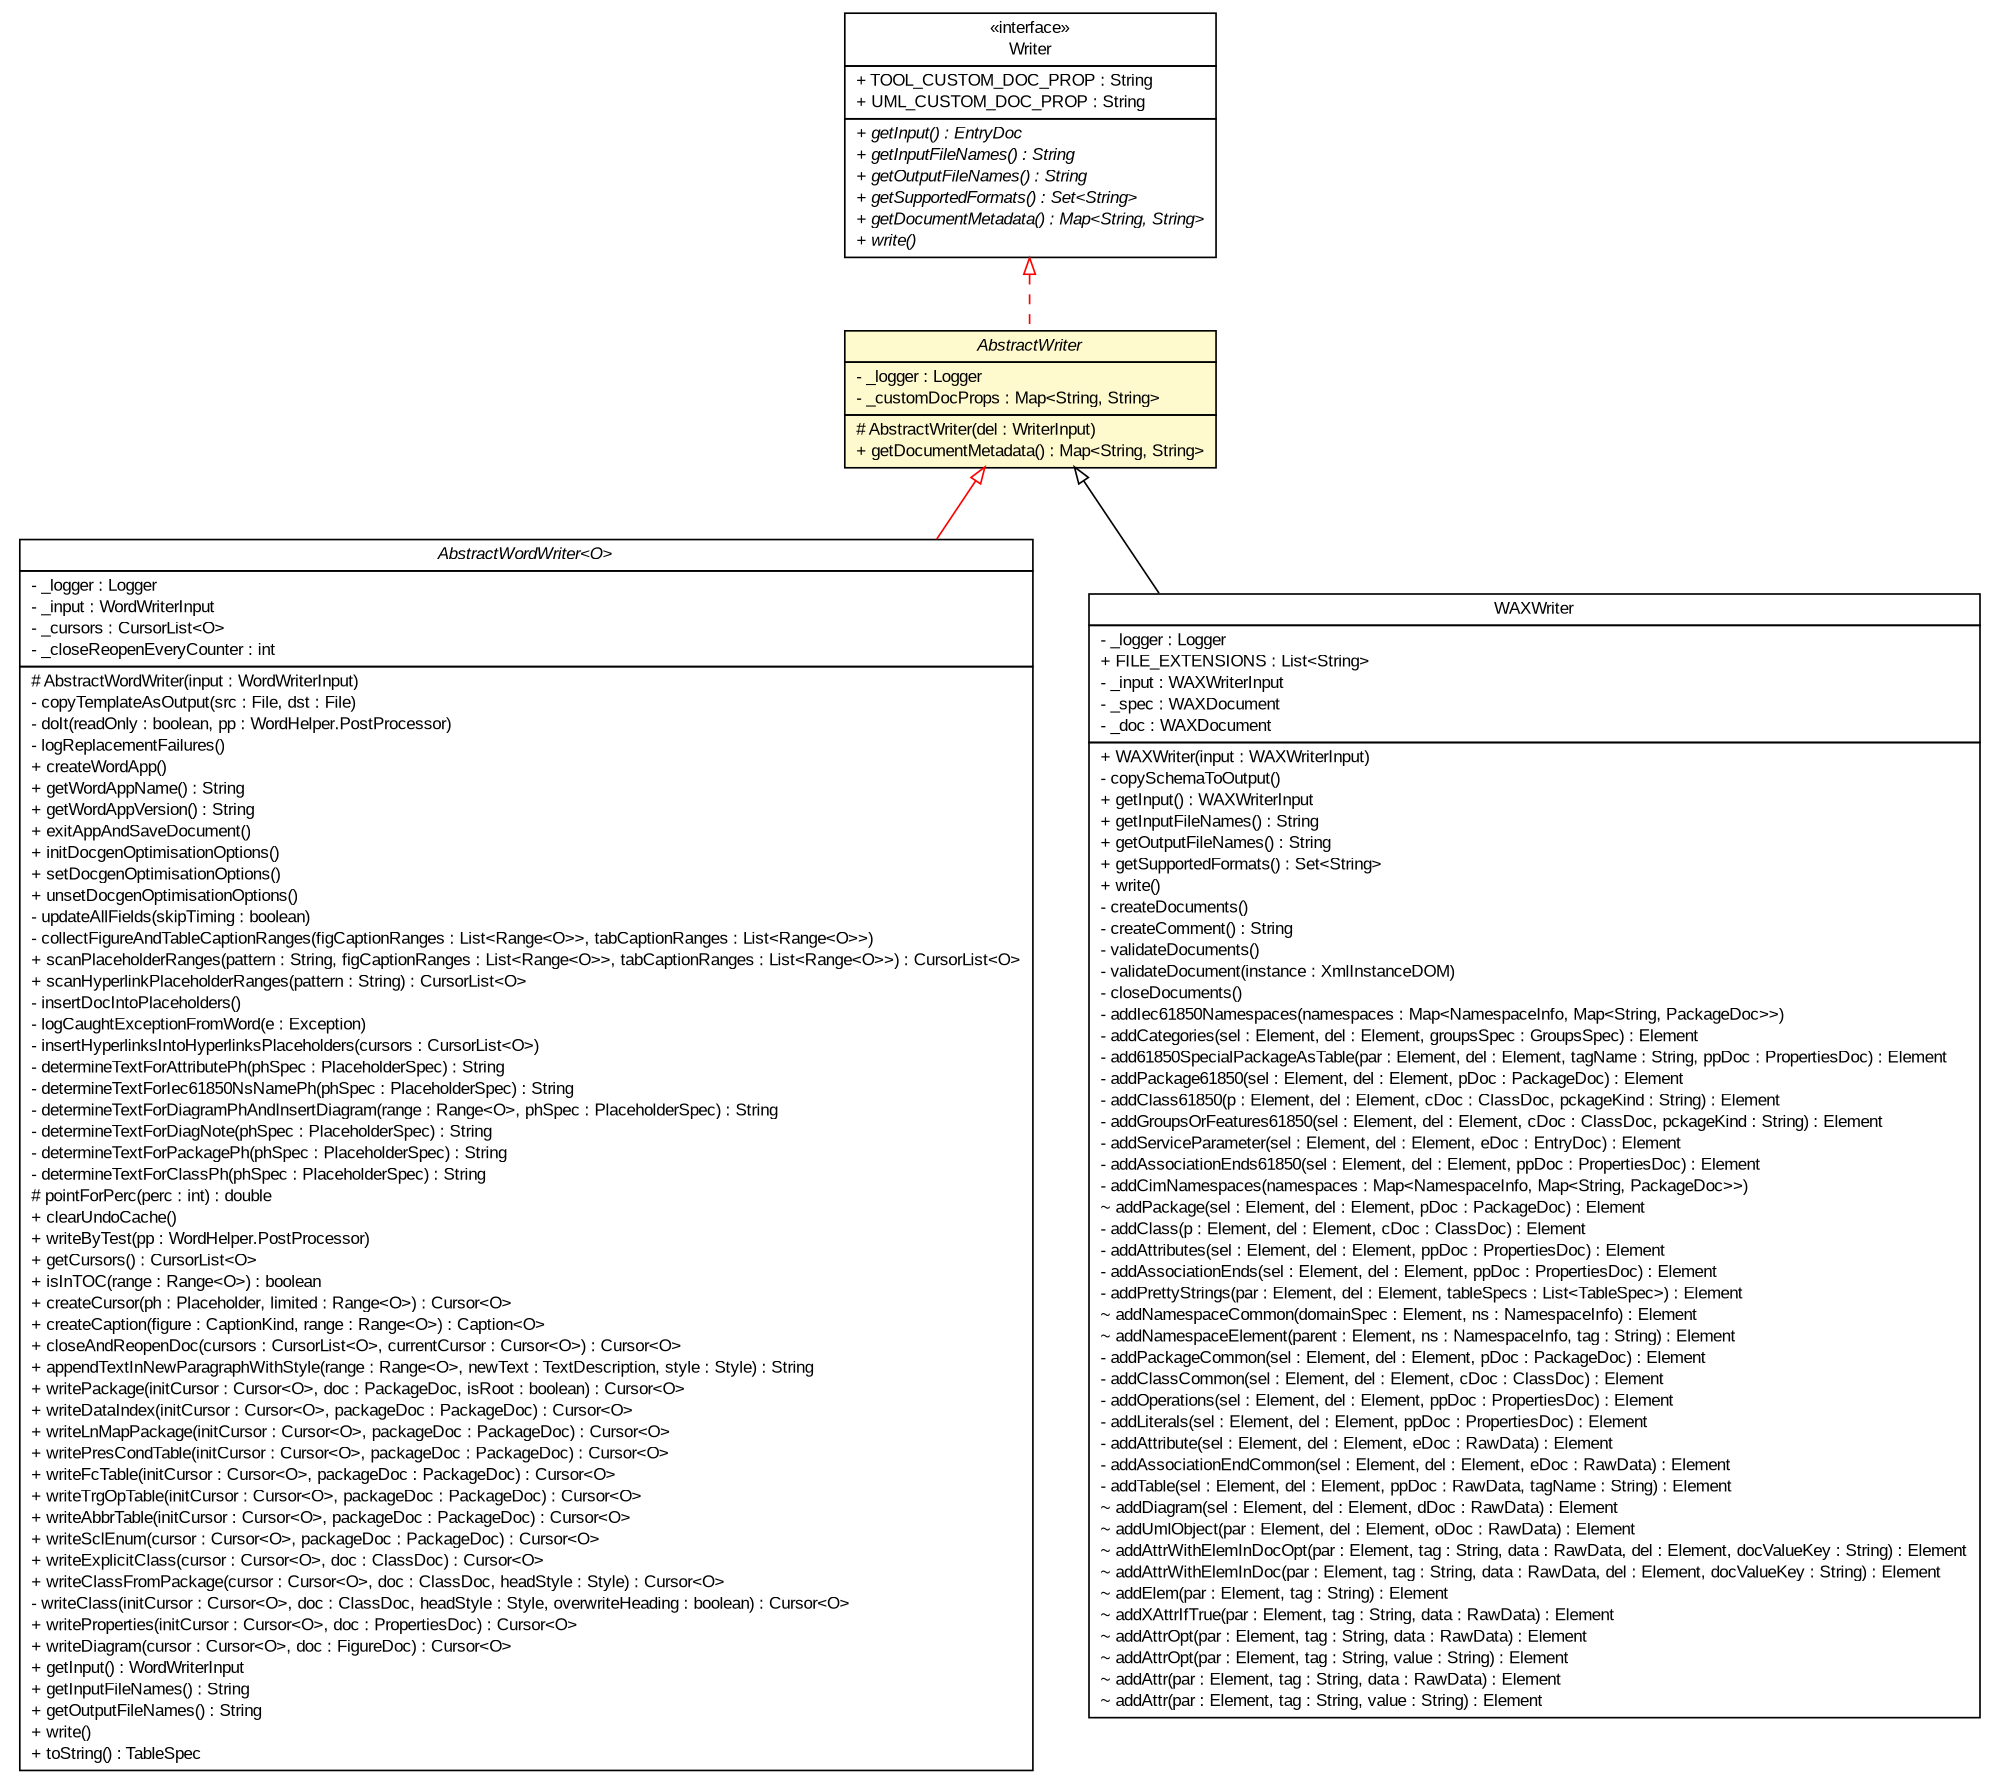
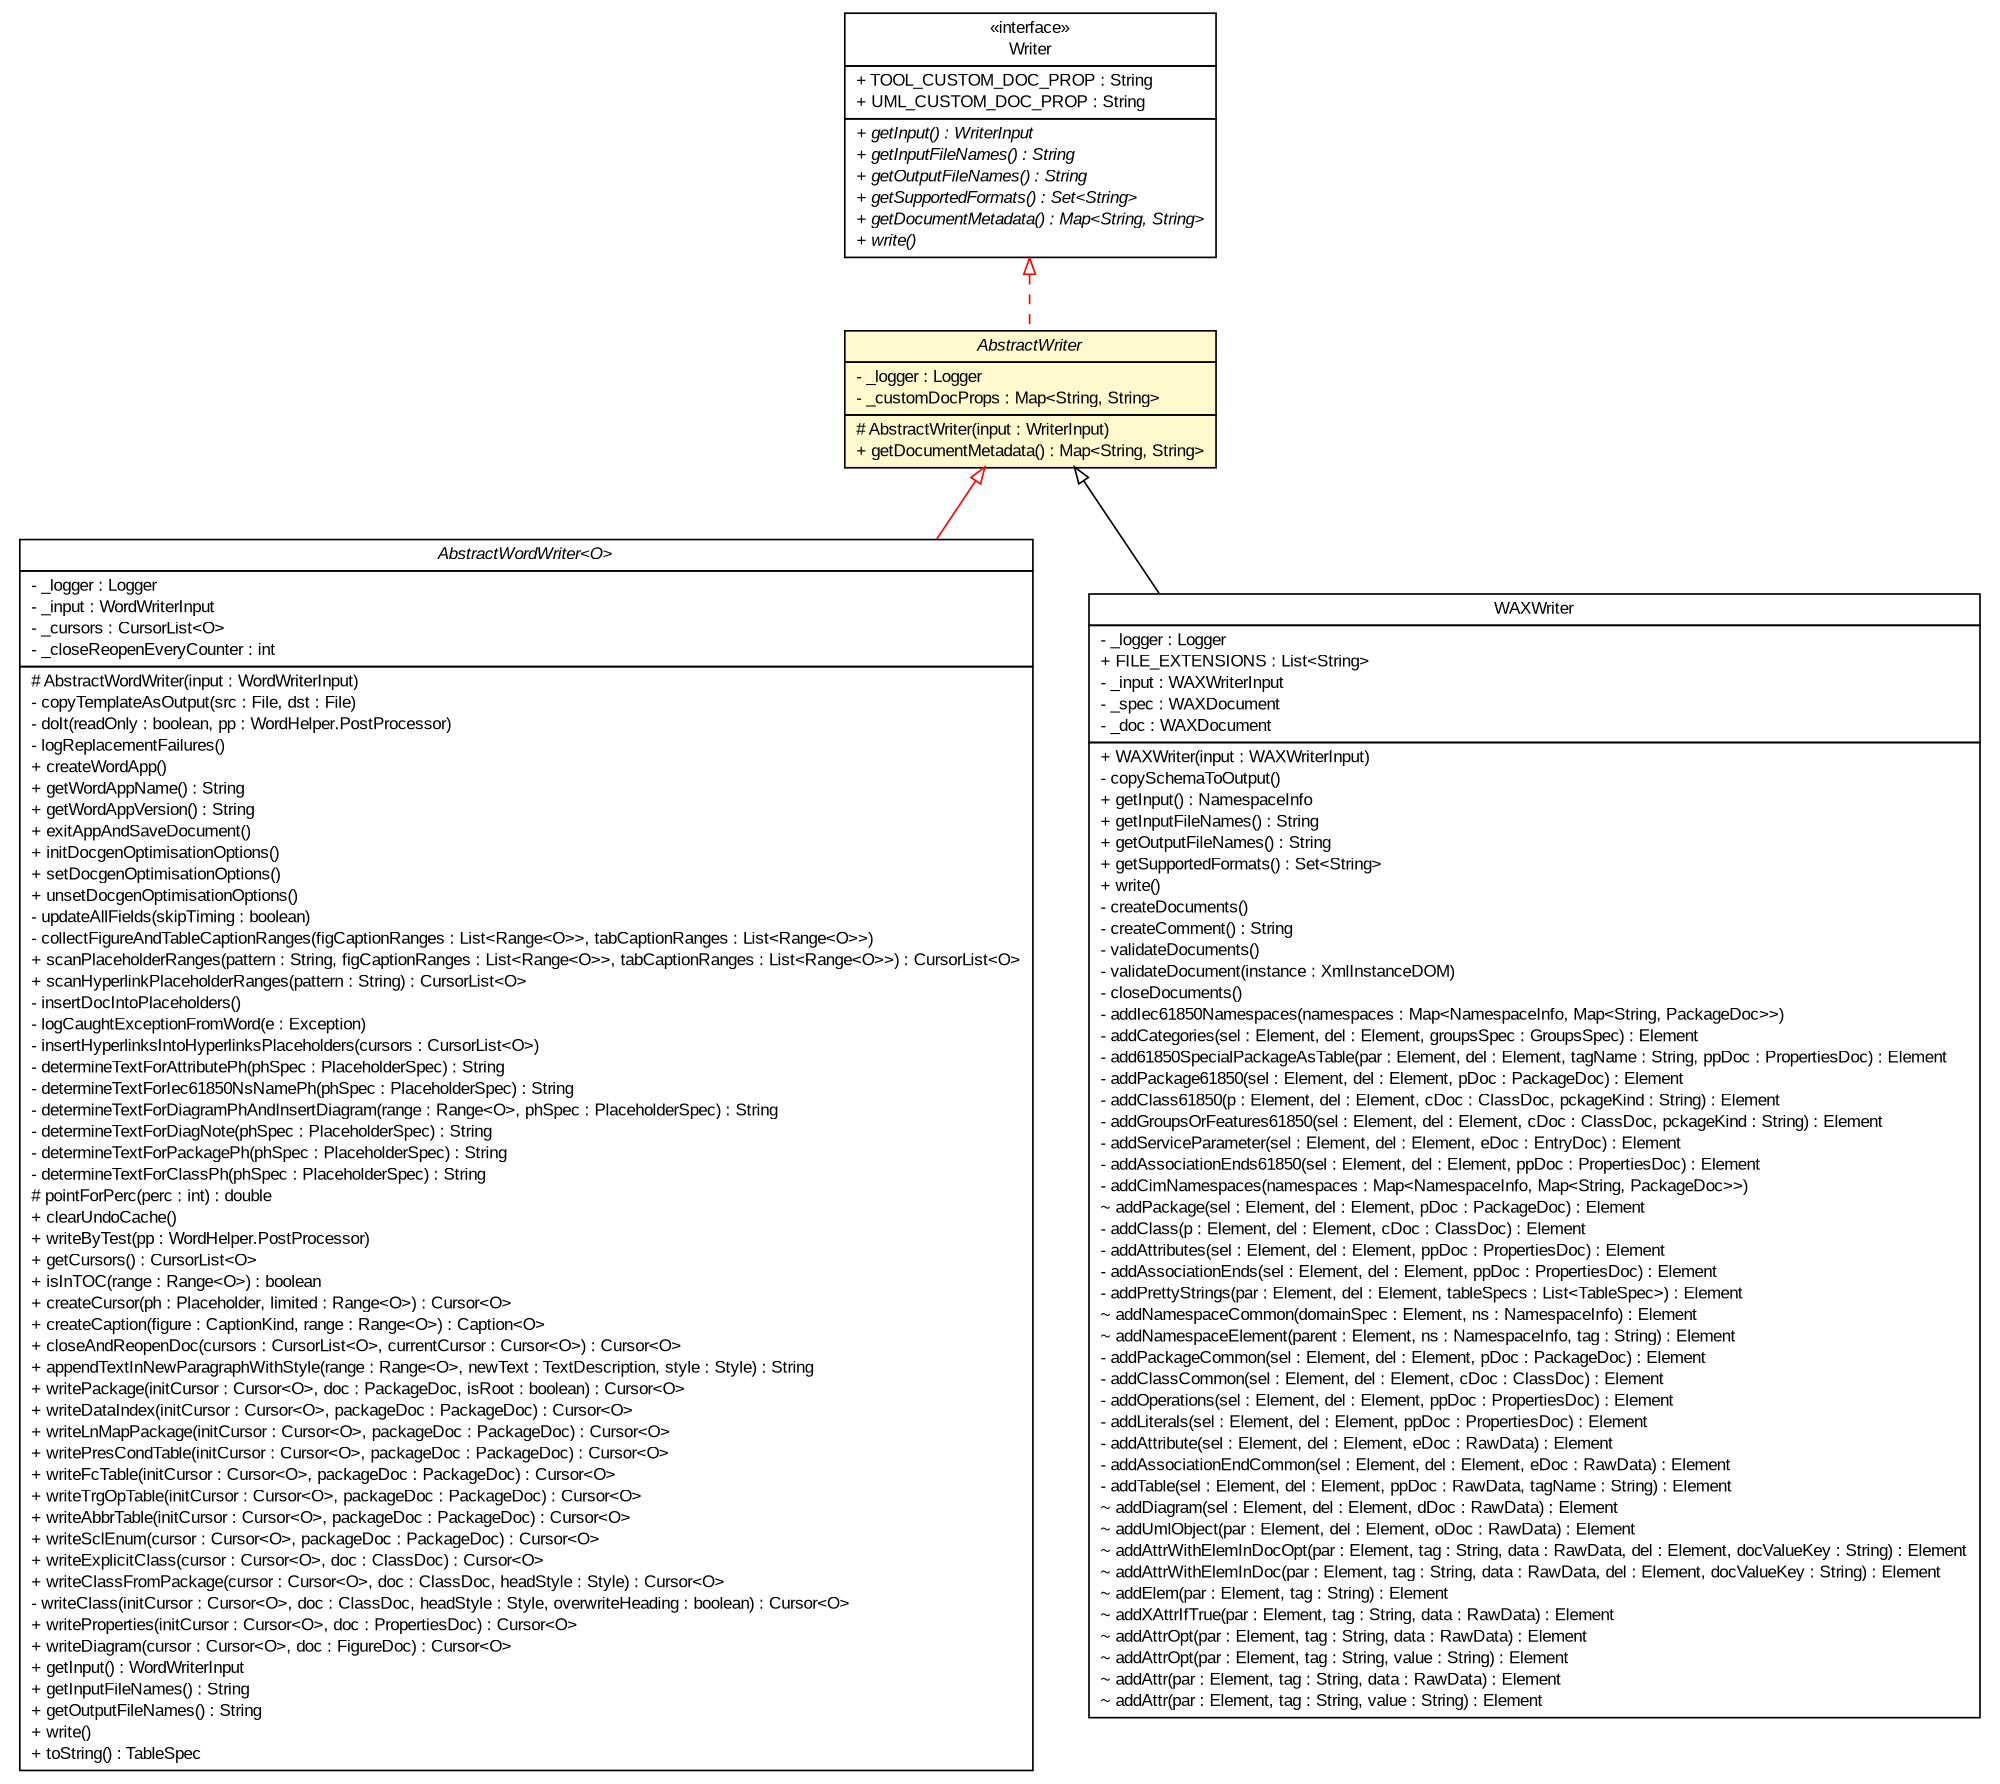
node "Writer": text "+ getInput() : EntryDoc" -> "+ getInput() : WriterInput"
node "AbstractWriter": text "# AbstractWriter(del : WriterInput)" -> "# AbstractWriter(input : WriterInput)"
node "WAXWriter": text "+ getInput() : WAXWriterInput" -> "+ getInput() : NamespaceInfo"
